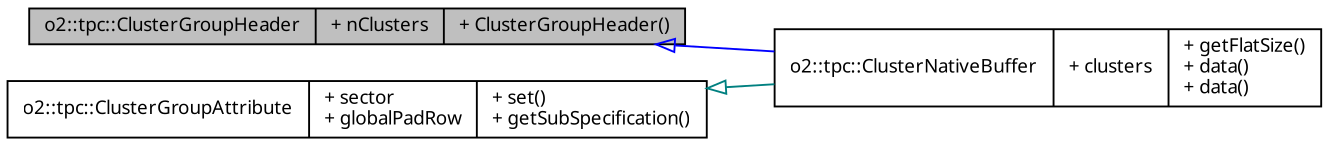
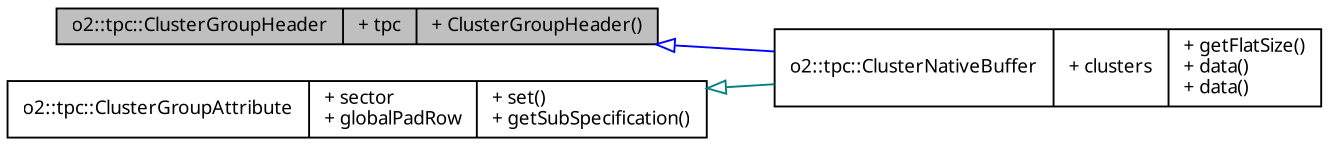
node "o2::tpc::ClusterGroupHeader": text "+ nClusters" -> "+ tpc"
